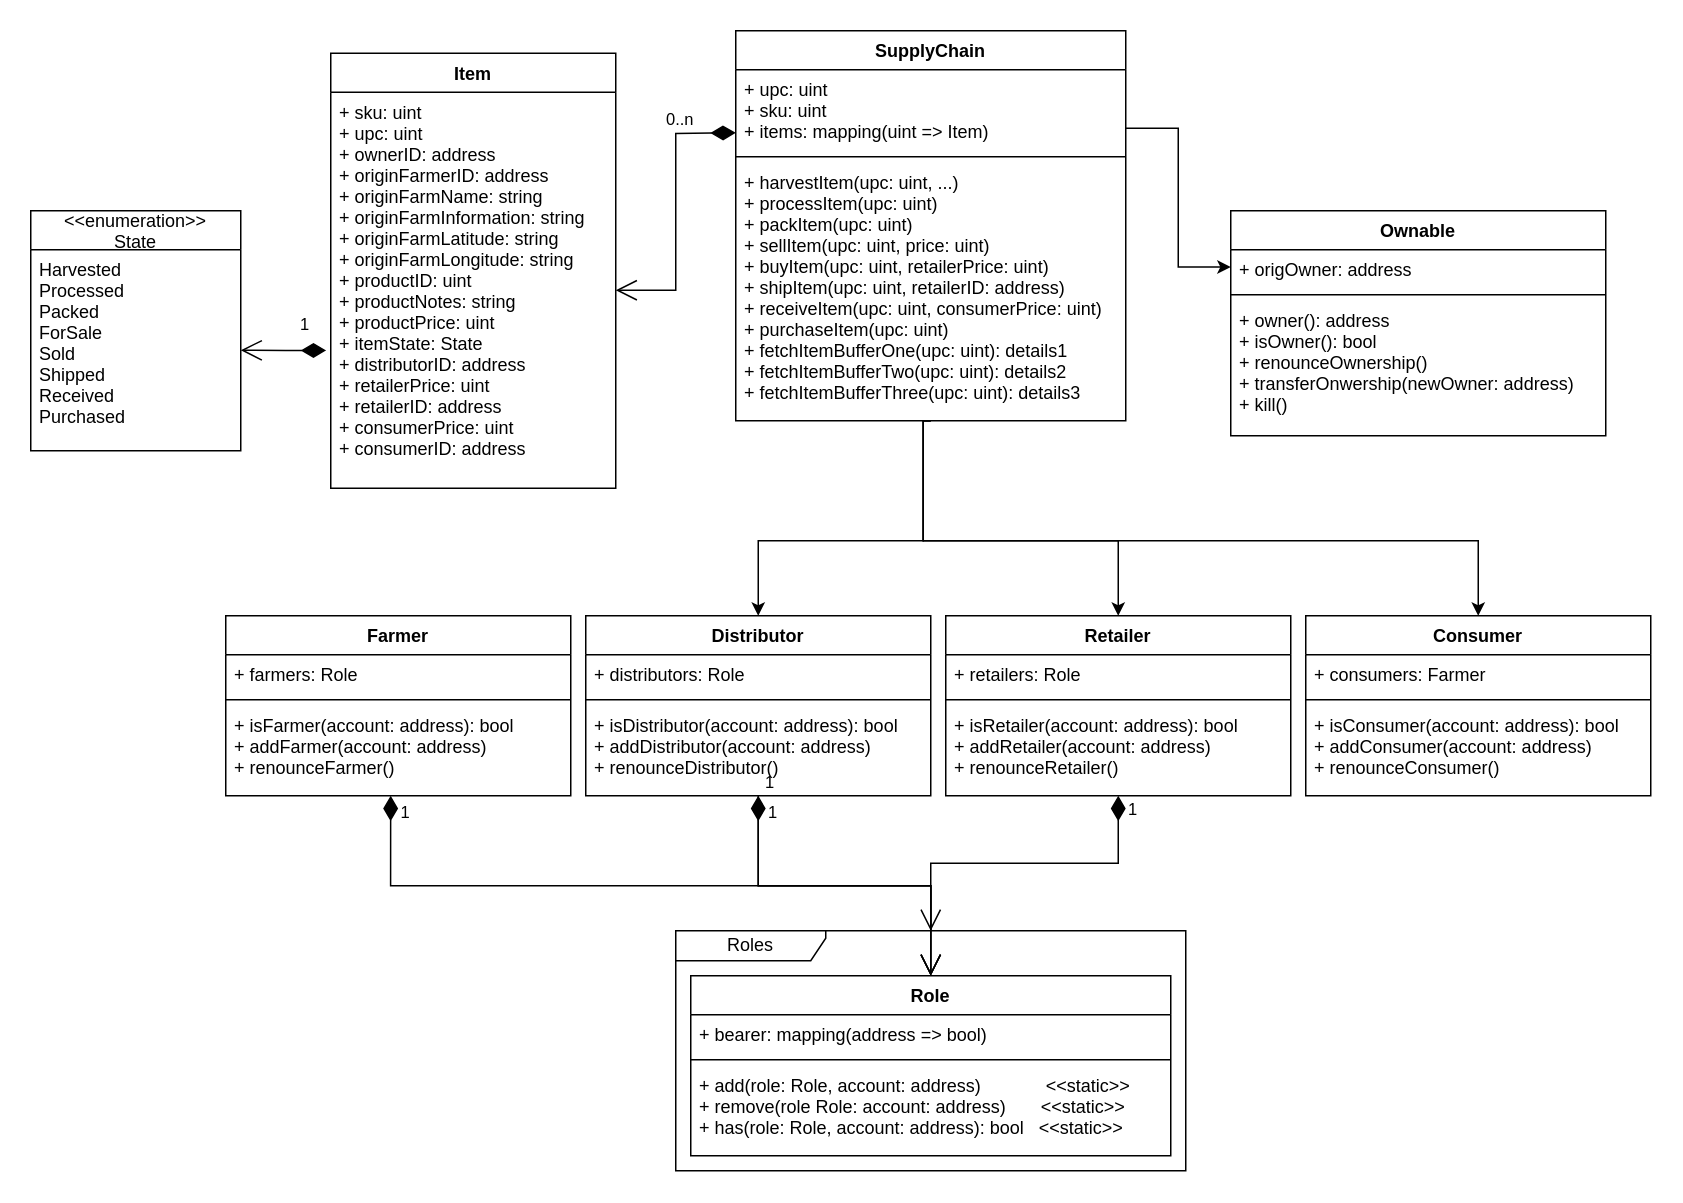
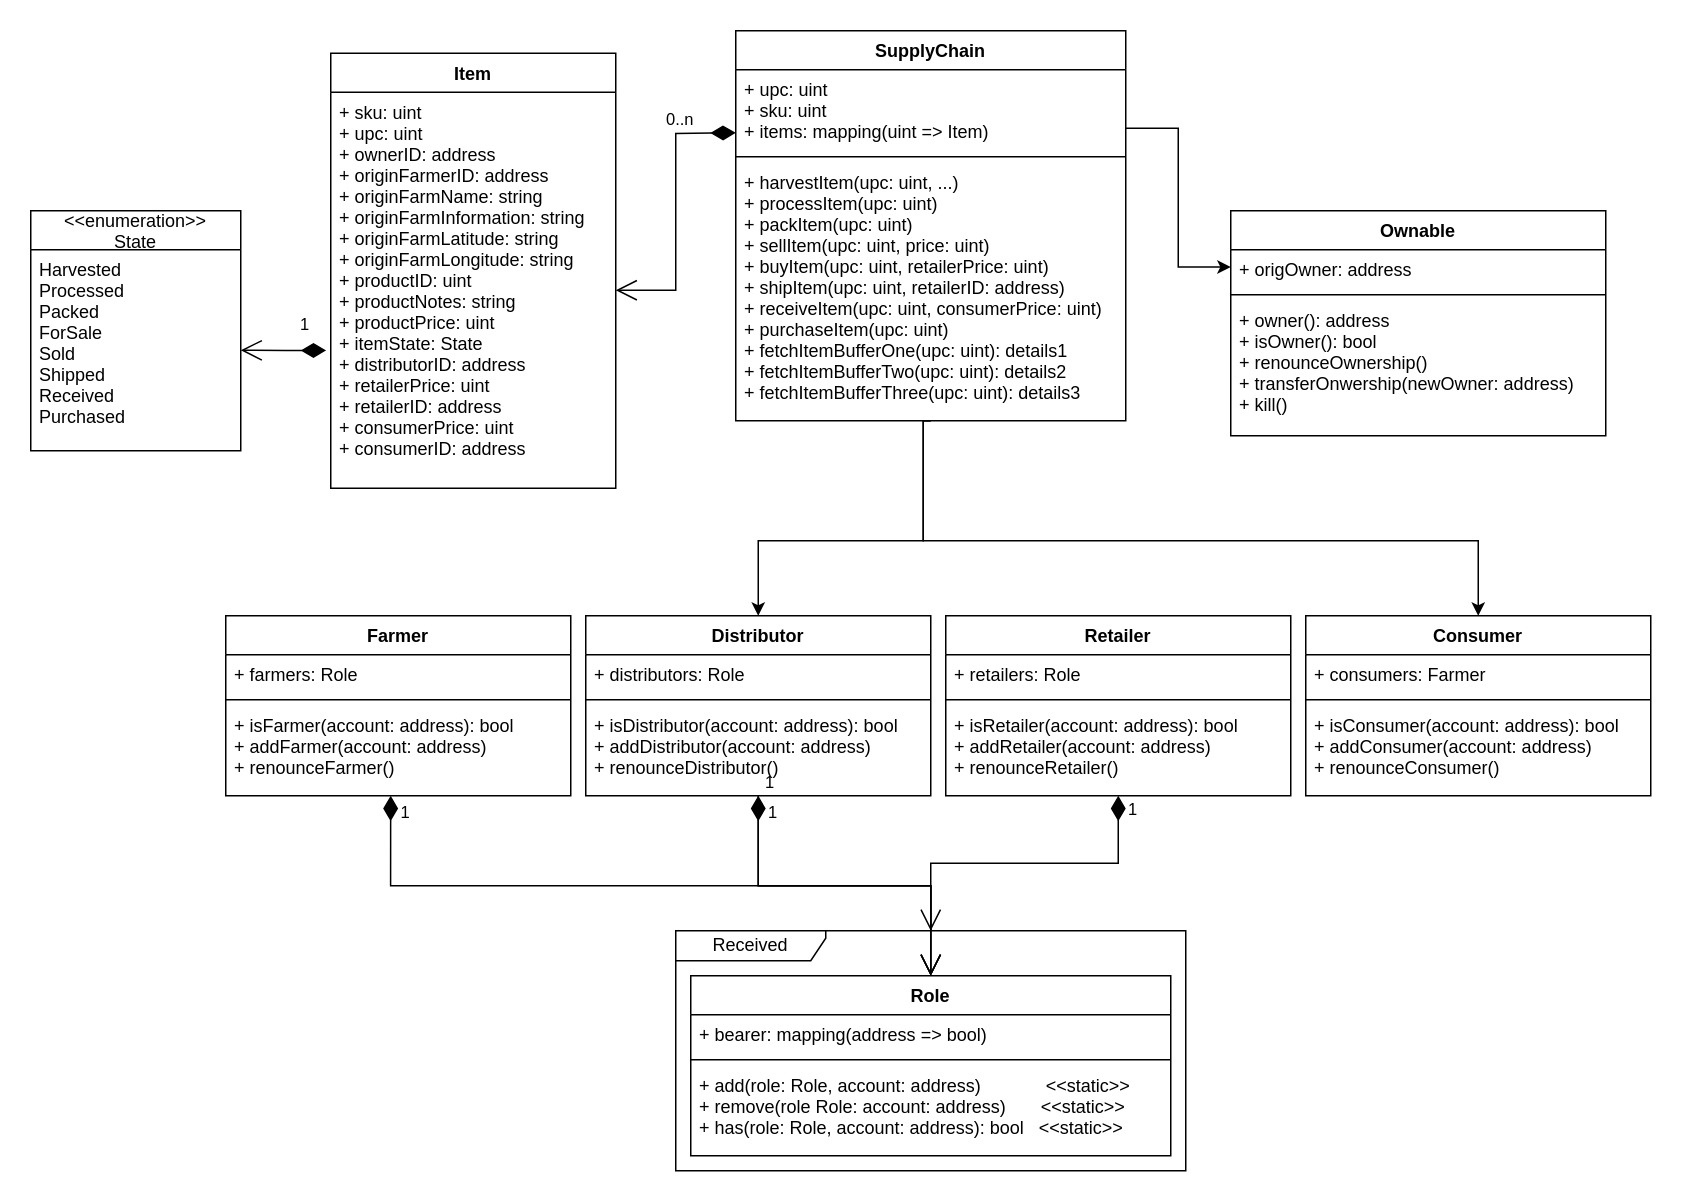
edge "SupplyChain" -> "Retailer": removed
node "Roles": label "Roles" -> "Received"
